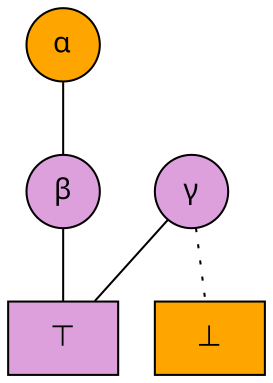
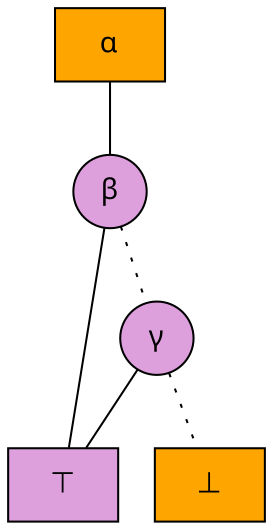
node "α": shape circle -> box
edge "β" -- "γ": added
